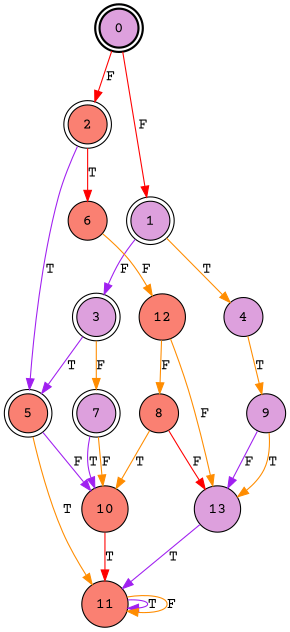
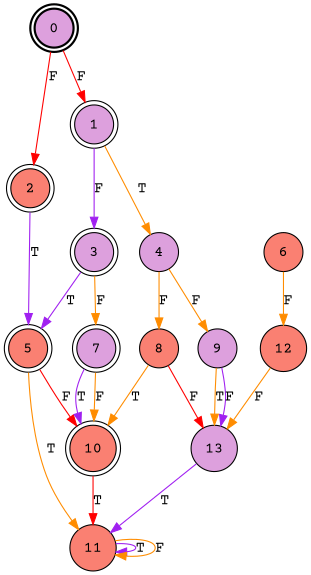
edge "2" -> "6": removed, label "T"
edge "12" -> "8": now "4" -> "8"
edge "4" -> "9": label "T" -> "F"
edge "5" -> "10": color purple -> red
node "10": shape circle -> doublecircle
